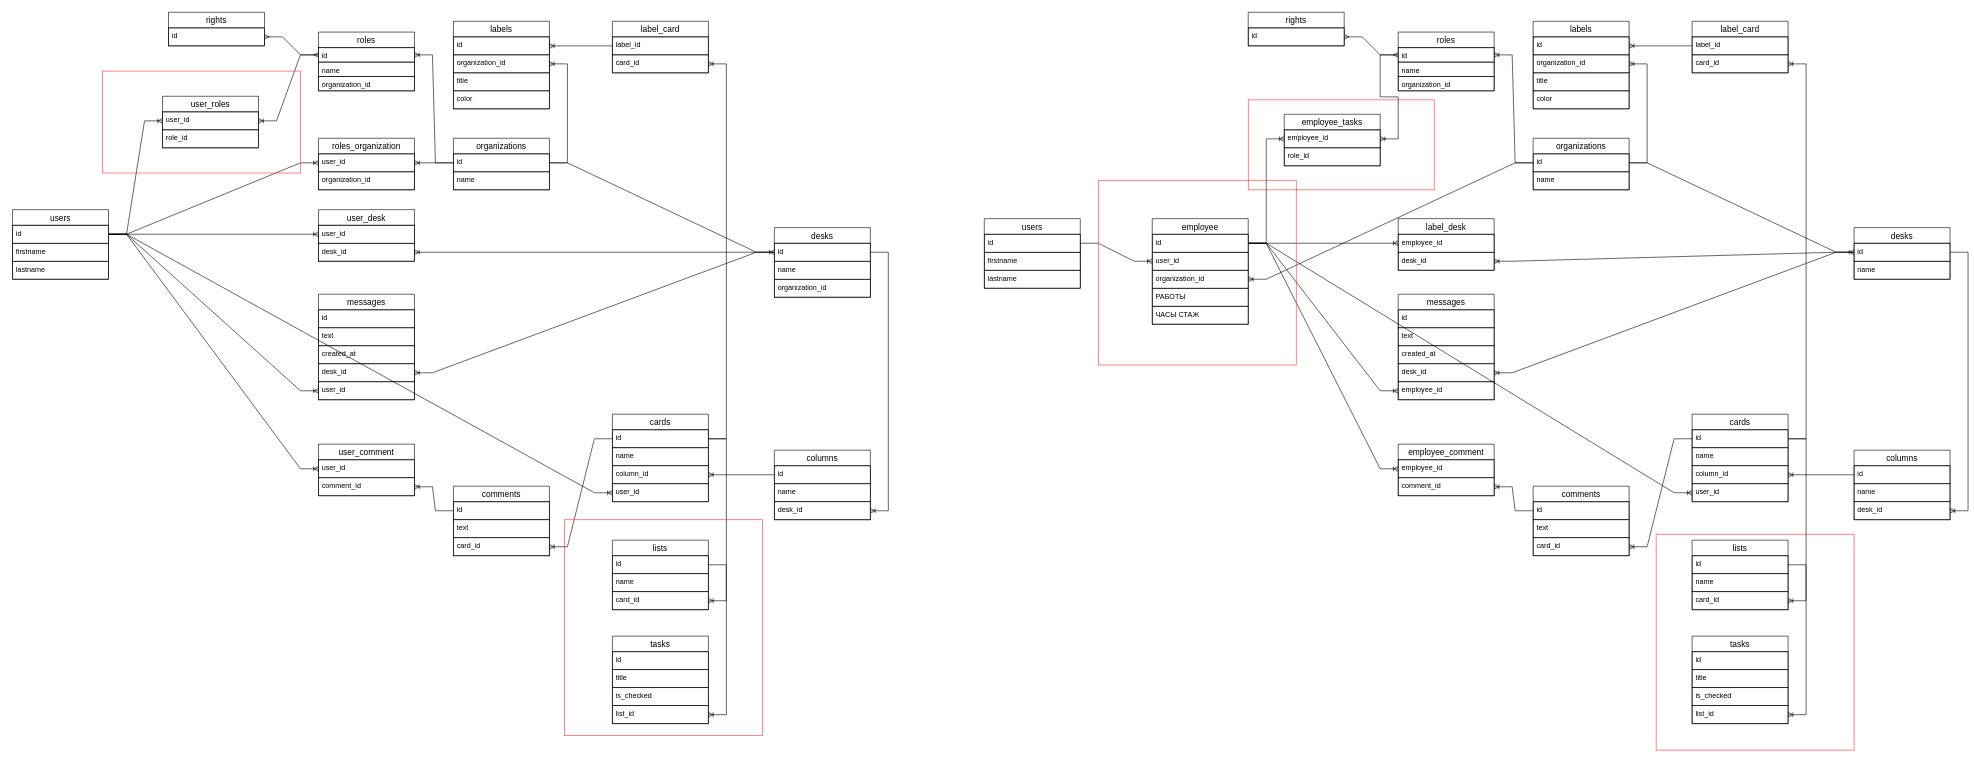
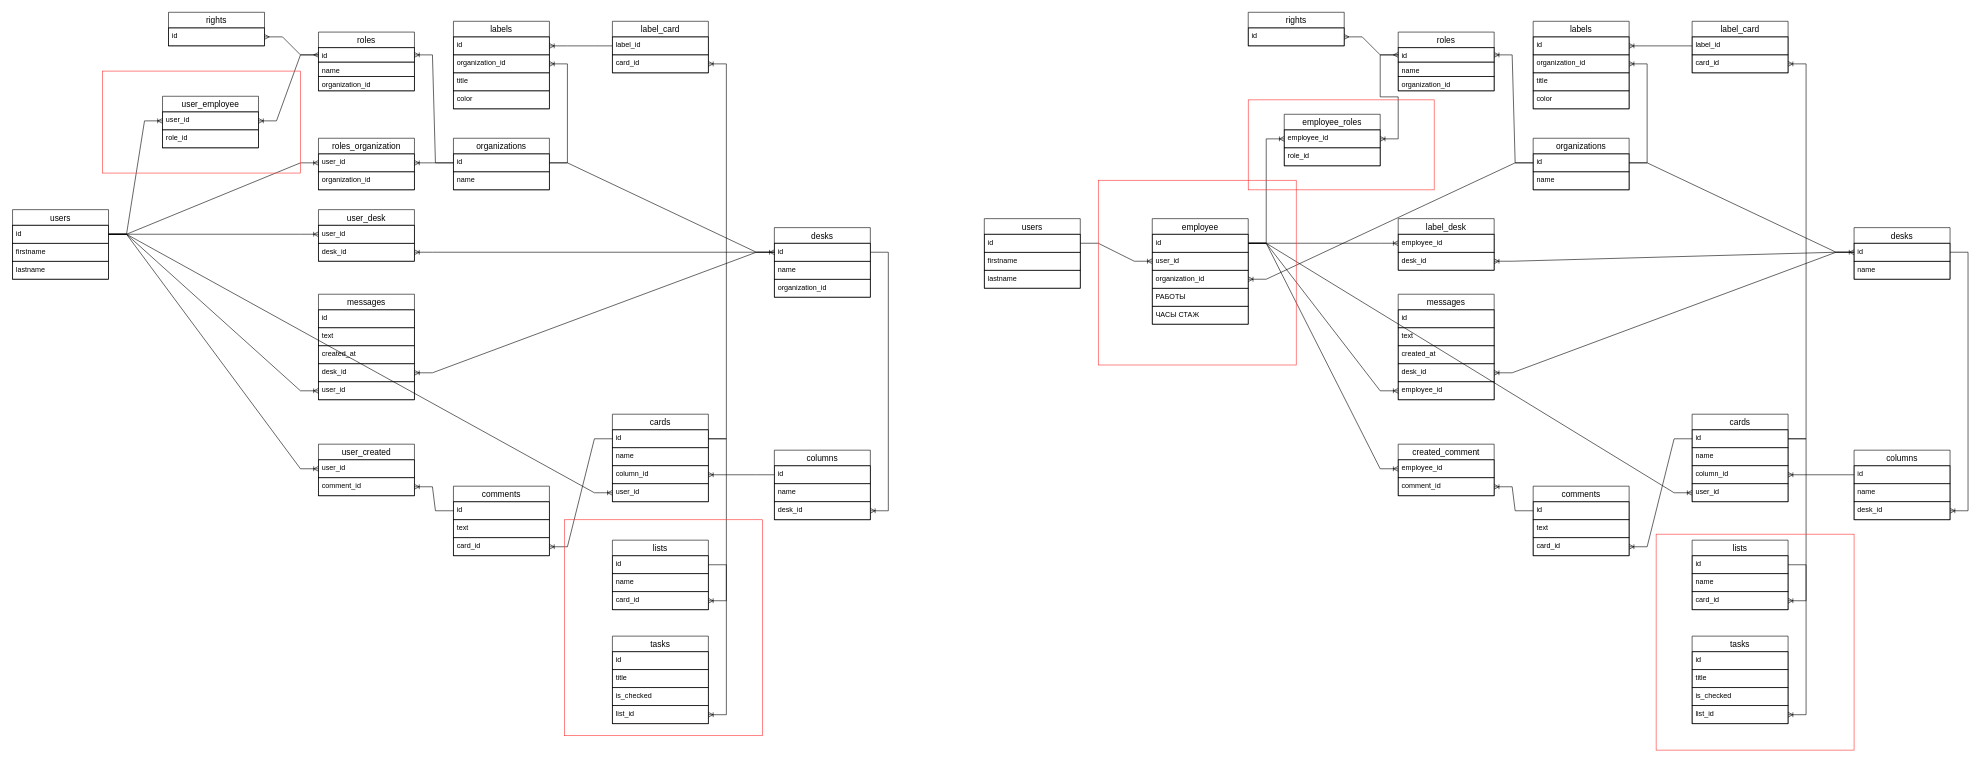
node "user_roles": label "user_roles" -> "user_employee"
node "employee_tasks": label "employee_tasks" -> "employee_roles"
node "user_comment": label "user_comment" -> "user_created"
node "employee_comment": label "employee_comment" -> "created_comment"
